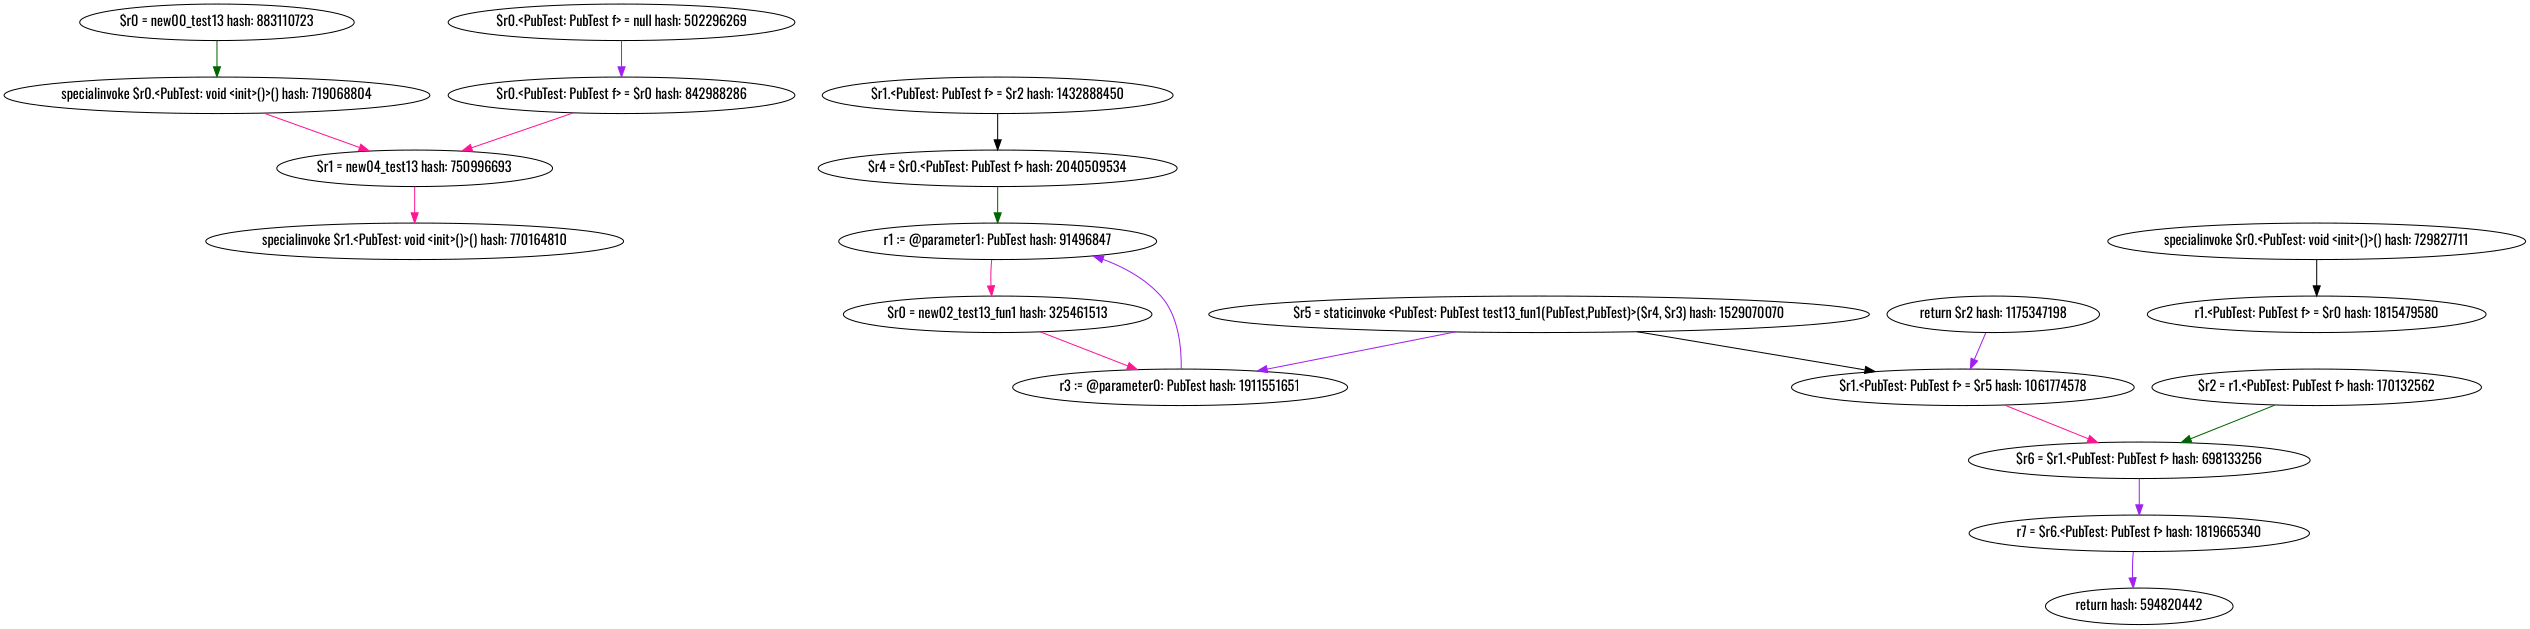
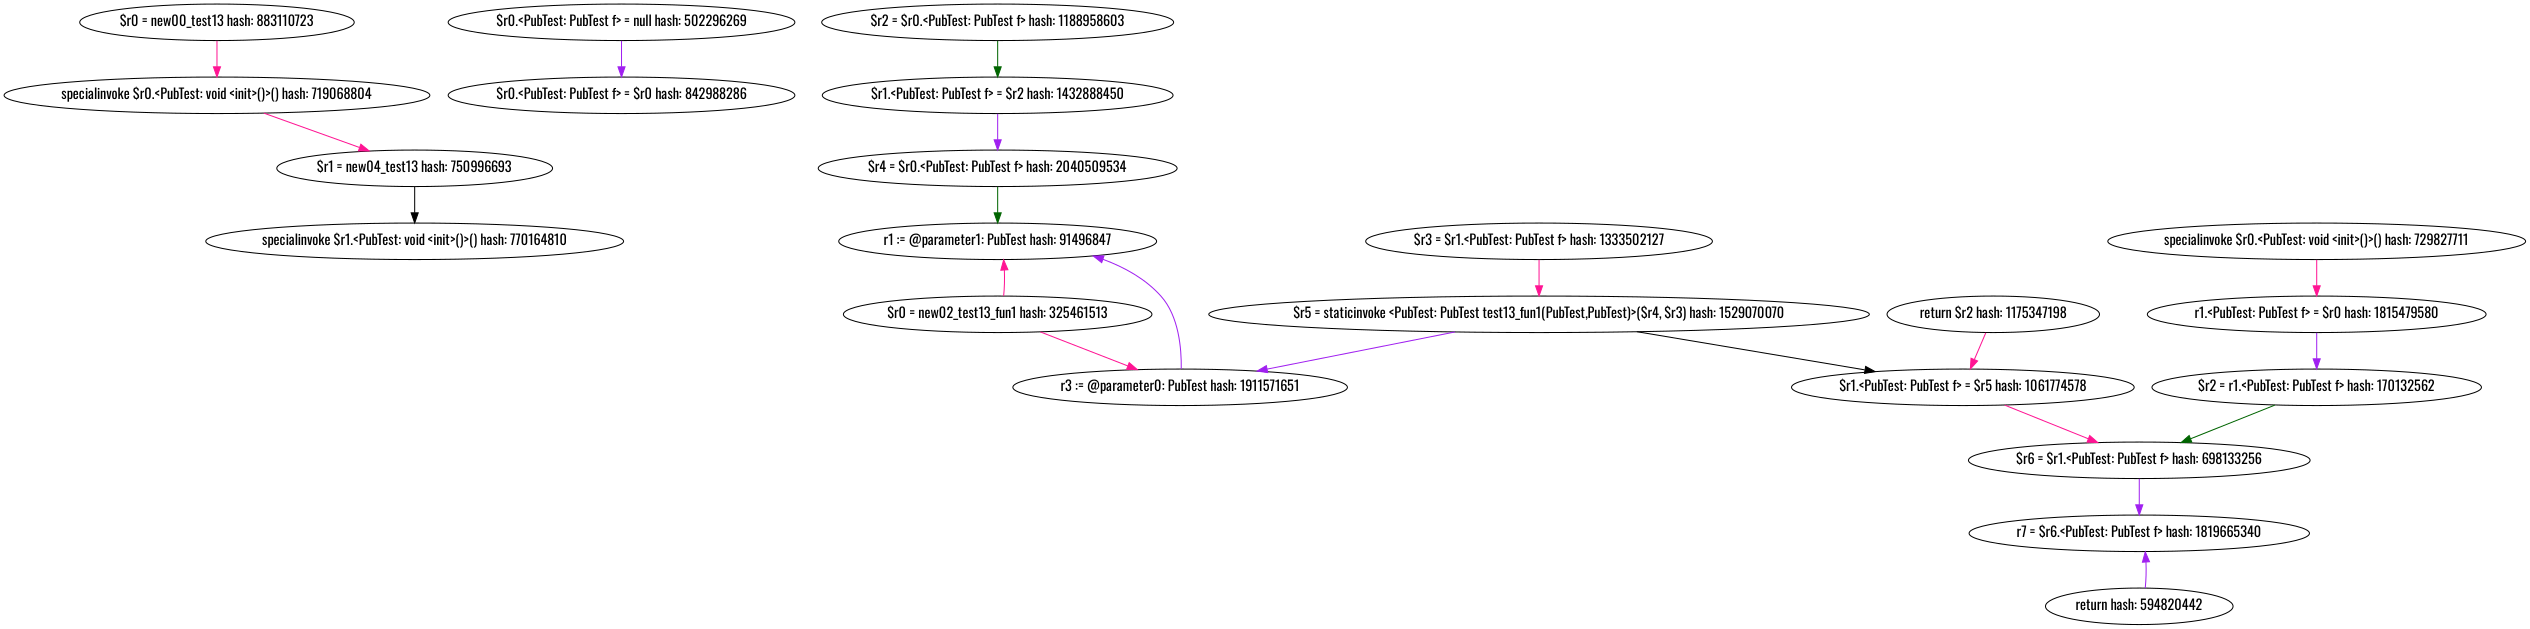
node "$r2 = $r0.<PubTest: PubTest f> hash: 1188958603": added
edge "$r0 = new00_test13 hash: 883110723" -> "specialinvoke $r0.<PubTest: void <init>()>() hash: 719068804": color darkgreen -> deeppink
edge "$r1.<PubTest: PubTest f> = $r2 hash: 1432888450" -> "$r4 = $r0.<PubTest: PubTest f> hash: 2040509534": color black -> purple
edge "$r0.<PubTest: PubTest f> = $r0 hash: 842988286" -> "$r1 = new04_test13 hash: 750996693": removed
edge "$r1 = new04_test13 hash: 750996693" -> "specialinvoke $r1.<PubTest: void <init>()>() hash: 770164810": color deeppink -> black
node "$r3 = $r1.<PubTest: PubTest f> hash: 1333502127": added
edge "r1 := @parameter1: PubTest hash: 91496847" -> "$r0 = new02_test13_fun1 hash: 325461513": reversed
edge "specialinvoke $r0.<PubTest: void <init>()>() hash: 729827711" -> "r1.<PubTest: PubTest f> = $r0 hash: 1815479580": color black -> deeppink
edge "return $r2 hash: 1175347198" -> "$r1.<PubTest: PubTest f> = $r5 hash: 1061774578": color purple -> deeppink
edge "r1.<PubTest: PubTest f> = $r0 hash: 1815479580" -> "$r2 = r1.<PubTest: PubTest f> hash: 170132562": added
node "r3 := @parameter0: PubTest hash: 1911551651": label "r3 := @parameter0: PubTest hash: 1911551651" -> "r3 := @parameter0: PubTest hash: 1911571651"
edge "r7 = $r6.<PubTest: PubTest f> hash: 1819665340" -> "return hash: 594820442": reversed
